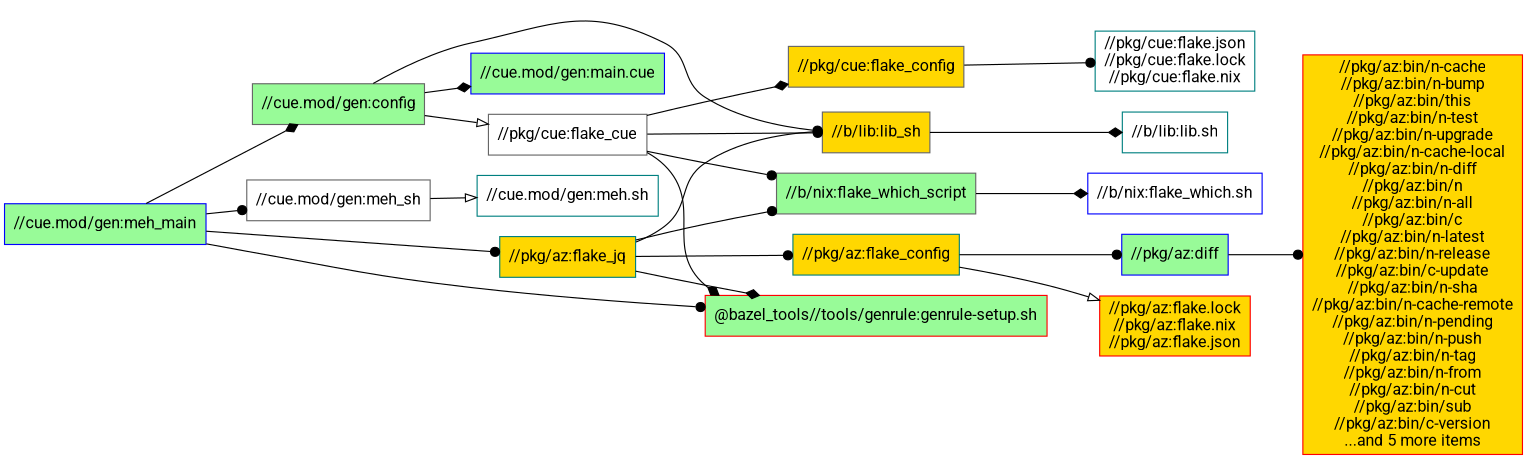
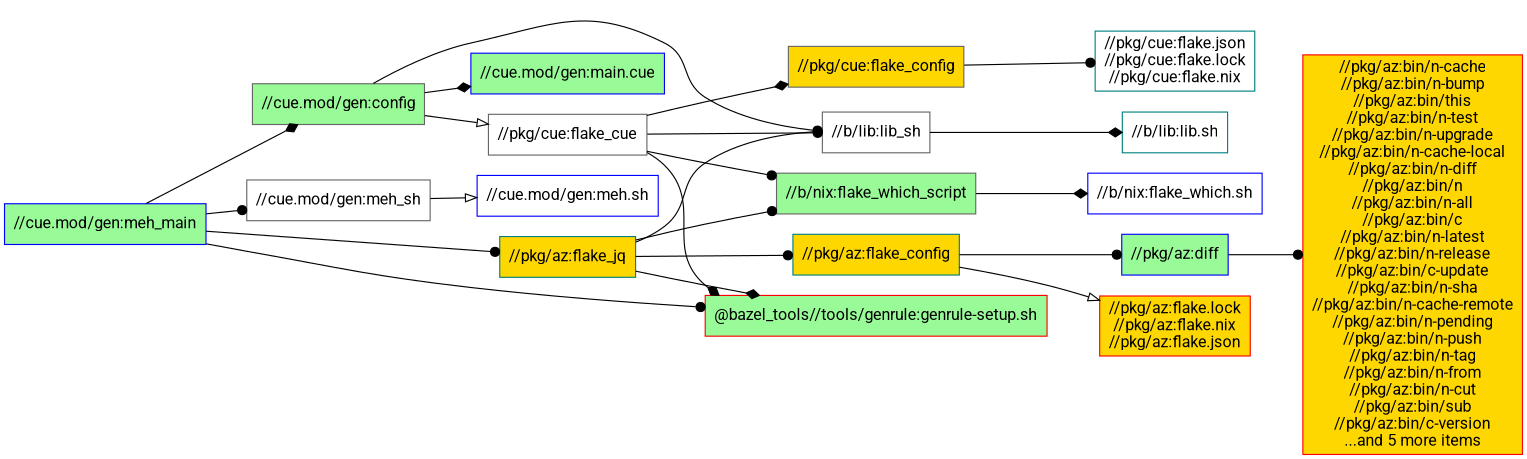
node "//b/lib:lib_sh": fillcolor gold -> white
node "//cue.mod/gen:meh.sh": color teal -> blue
